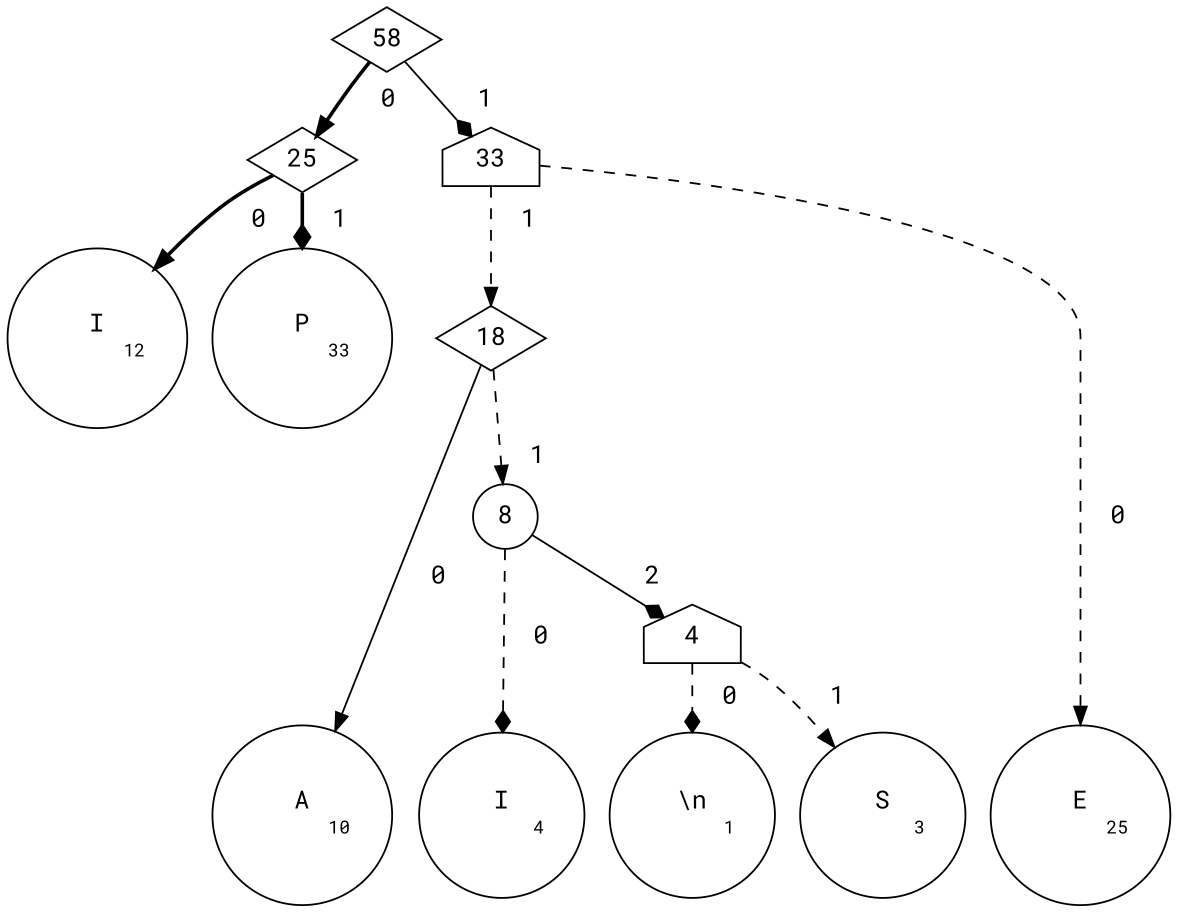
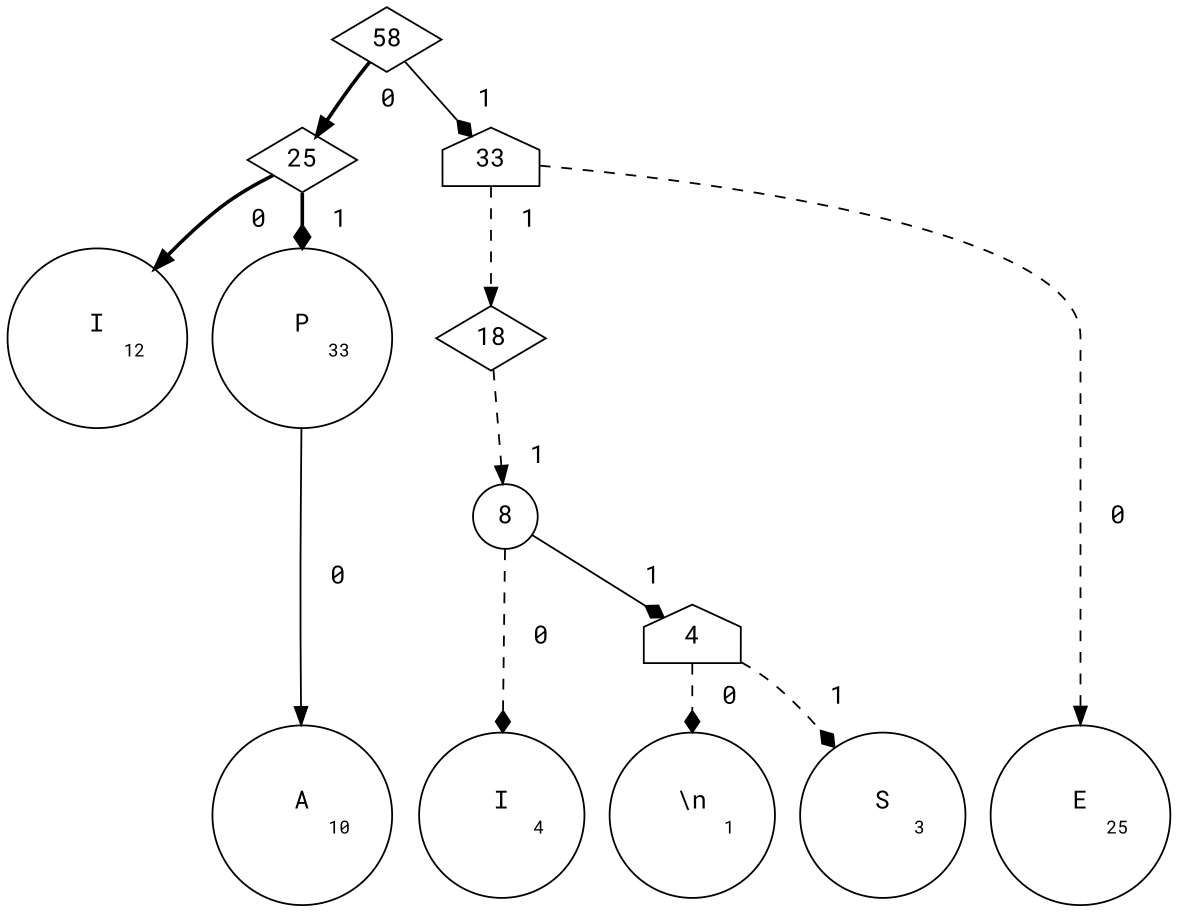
edge "18" -> "A": now "P" -> "A"
edge "8" -> "4": label "  2  " -> "  1  "
edge "4" -> "S": arrowhead normal -> diamond
